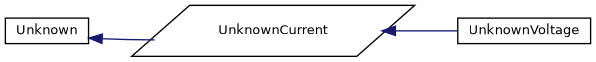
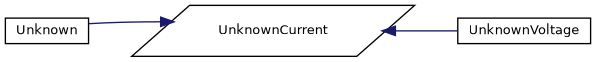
edge "UnknownCurrent" -> "Unknown": reversed
